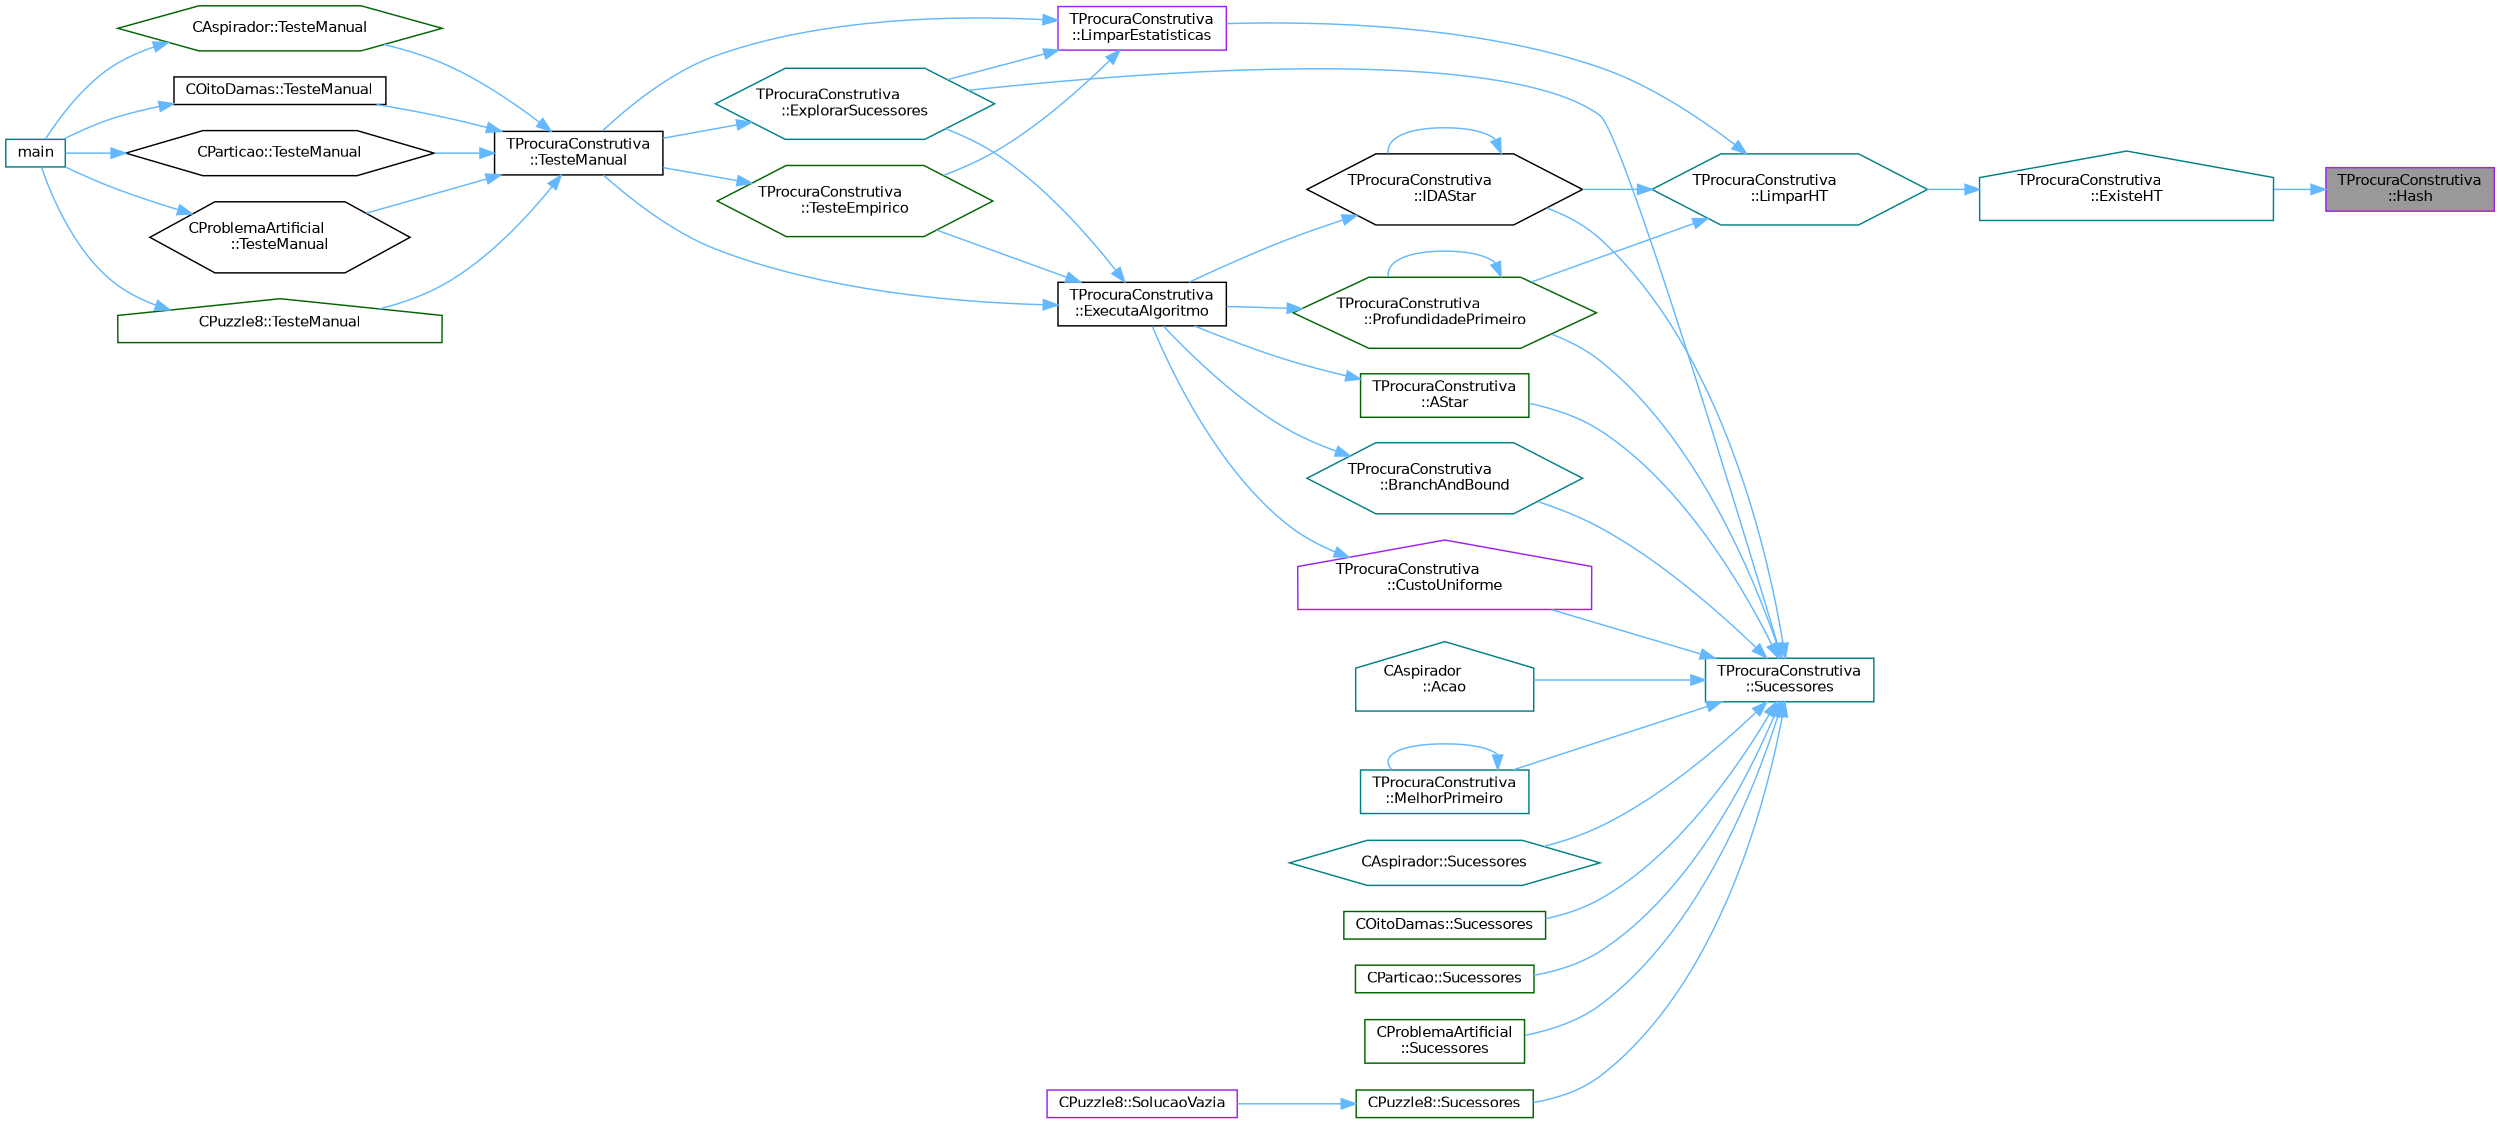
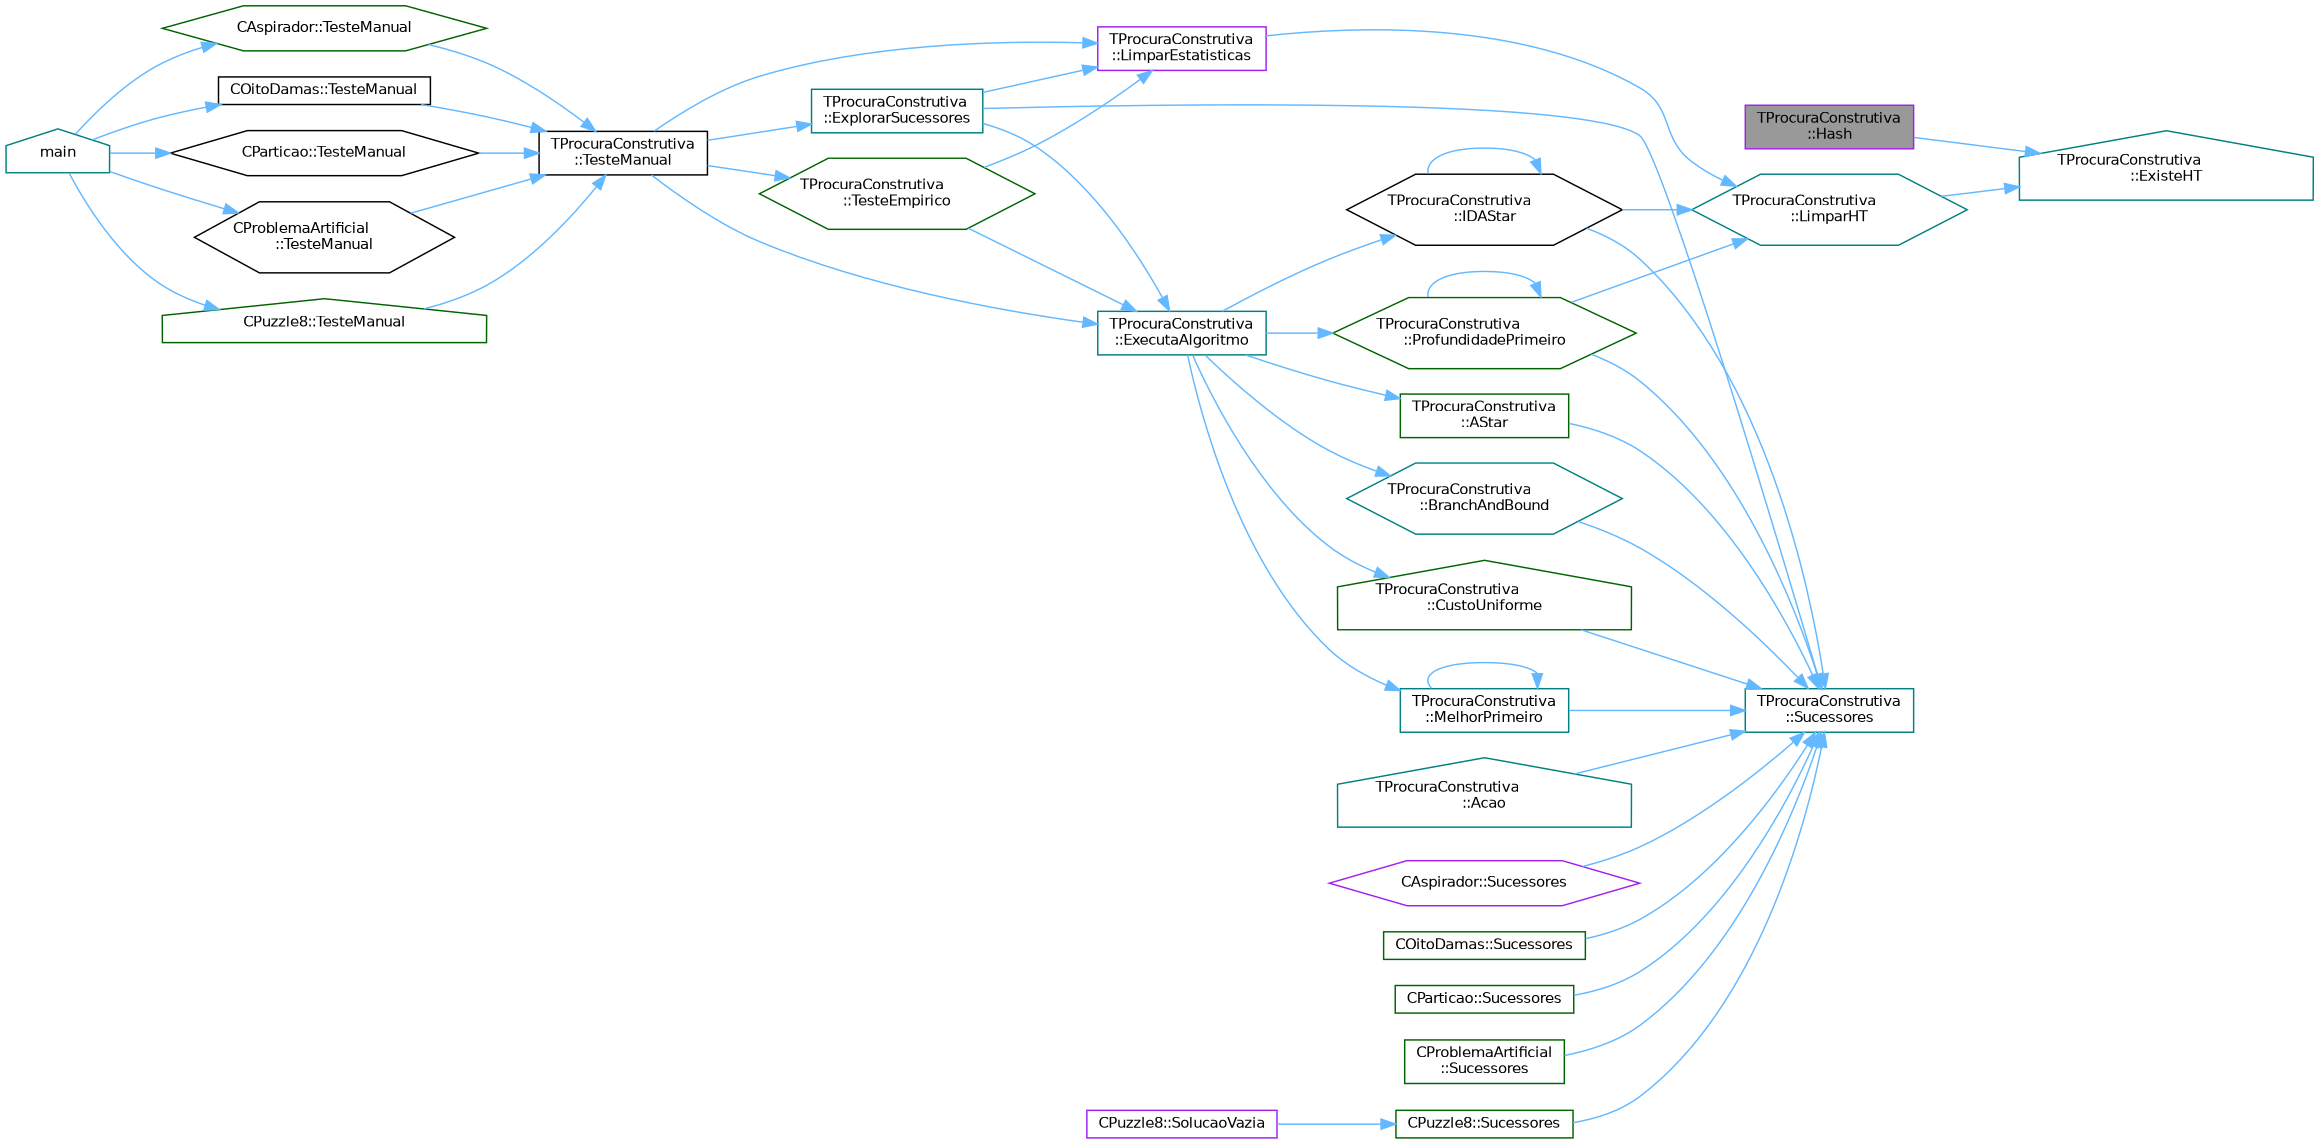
node "TProcuraConstrutiva ::ExplorarSucessores": shape hexagon -> box
node "main": shape box -> house
edge "TProcuraConstrutiva ::ExisteHT" -> "TProcuraConstrutiva ::Hash": reversed
node "TProcuraConstrutiva ::ExecutaAlgoritmo": color black -> teal
edge "TProcuraConstrutiva ::ExecutaAlgoritmo" -> "TProcuraConstrutiva ::MelhorPrimeiro": added
node "TProcuraConstrutiva ::CustoUniforme": color purple -> darkgreen
node "CAspirador ::Acao": label "CAspirador ::Acao" -> "TProcuraConstrutiva ::Acao"
node "CAspirador::Sucessores": color teal -> purple
